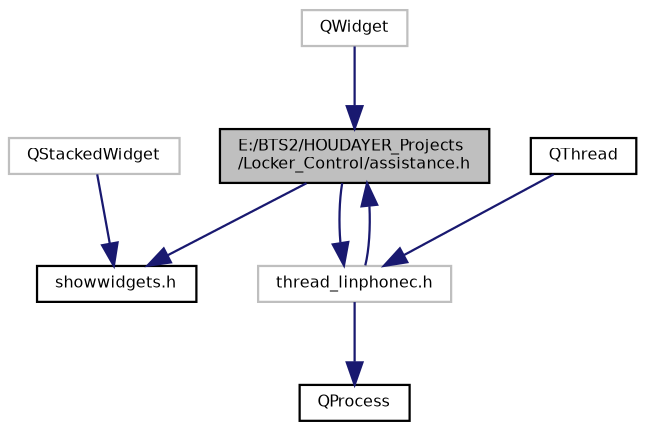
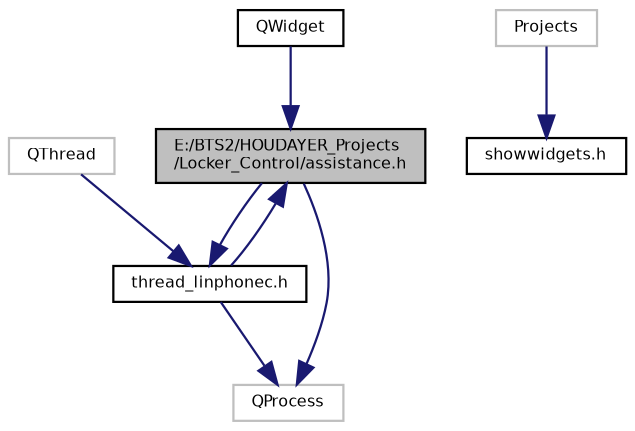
node "QWidget": color grey75 -> black
node "QStackedWidget": label "QStackedWidget" -> "Projects"
node "QThread": color black -> grey75
edge "E:/BTS2/HOUDAYER_Projects /Locker_Control/assistance.h" -> "showwidgets.h": now "E:/BTS2/HOUDAYER_Projects /Locker_Control/assistance.h" -> "QProcess"
node "thread_linphonec.h": color grey75 -> black
node "QProcess": color black -> grey75
